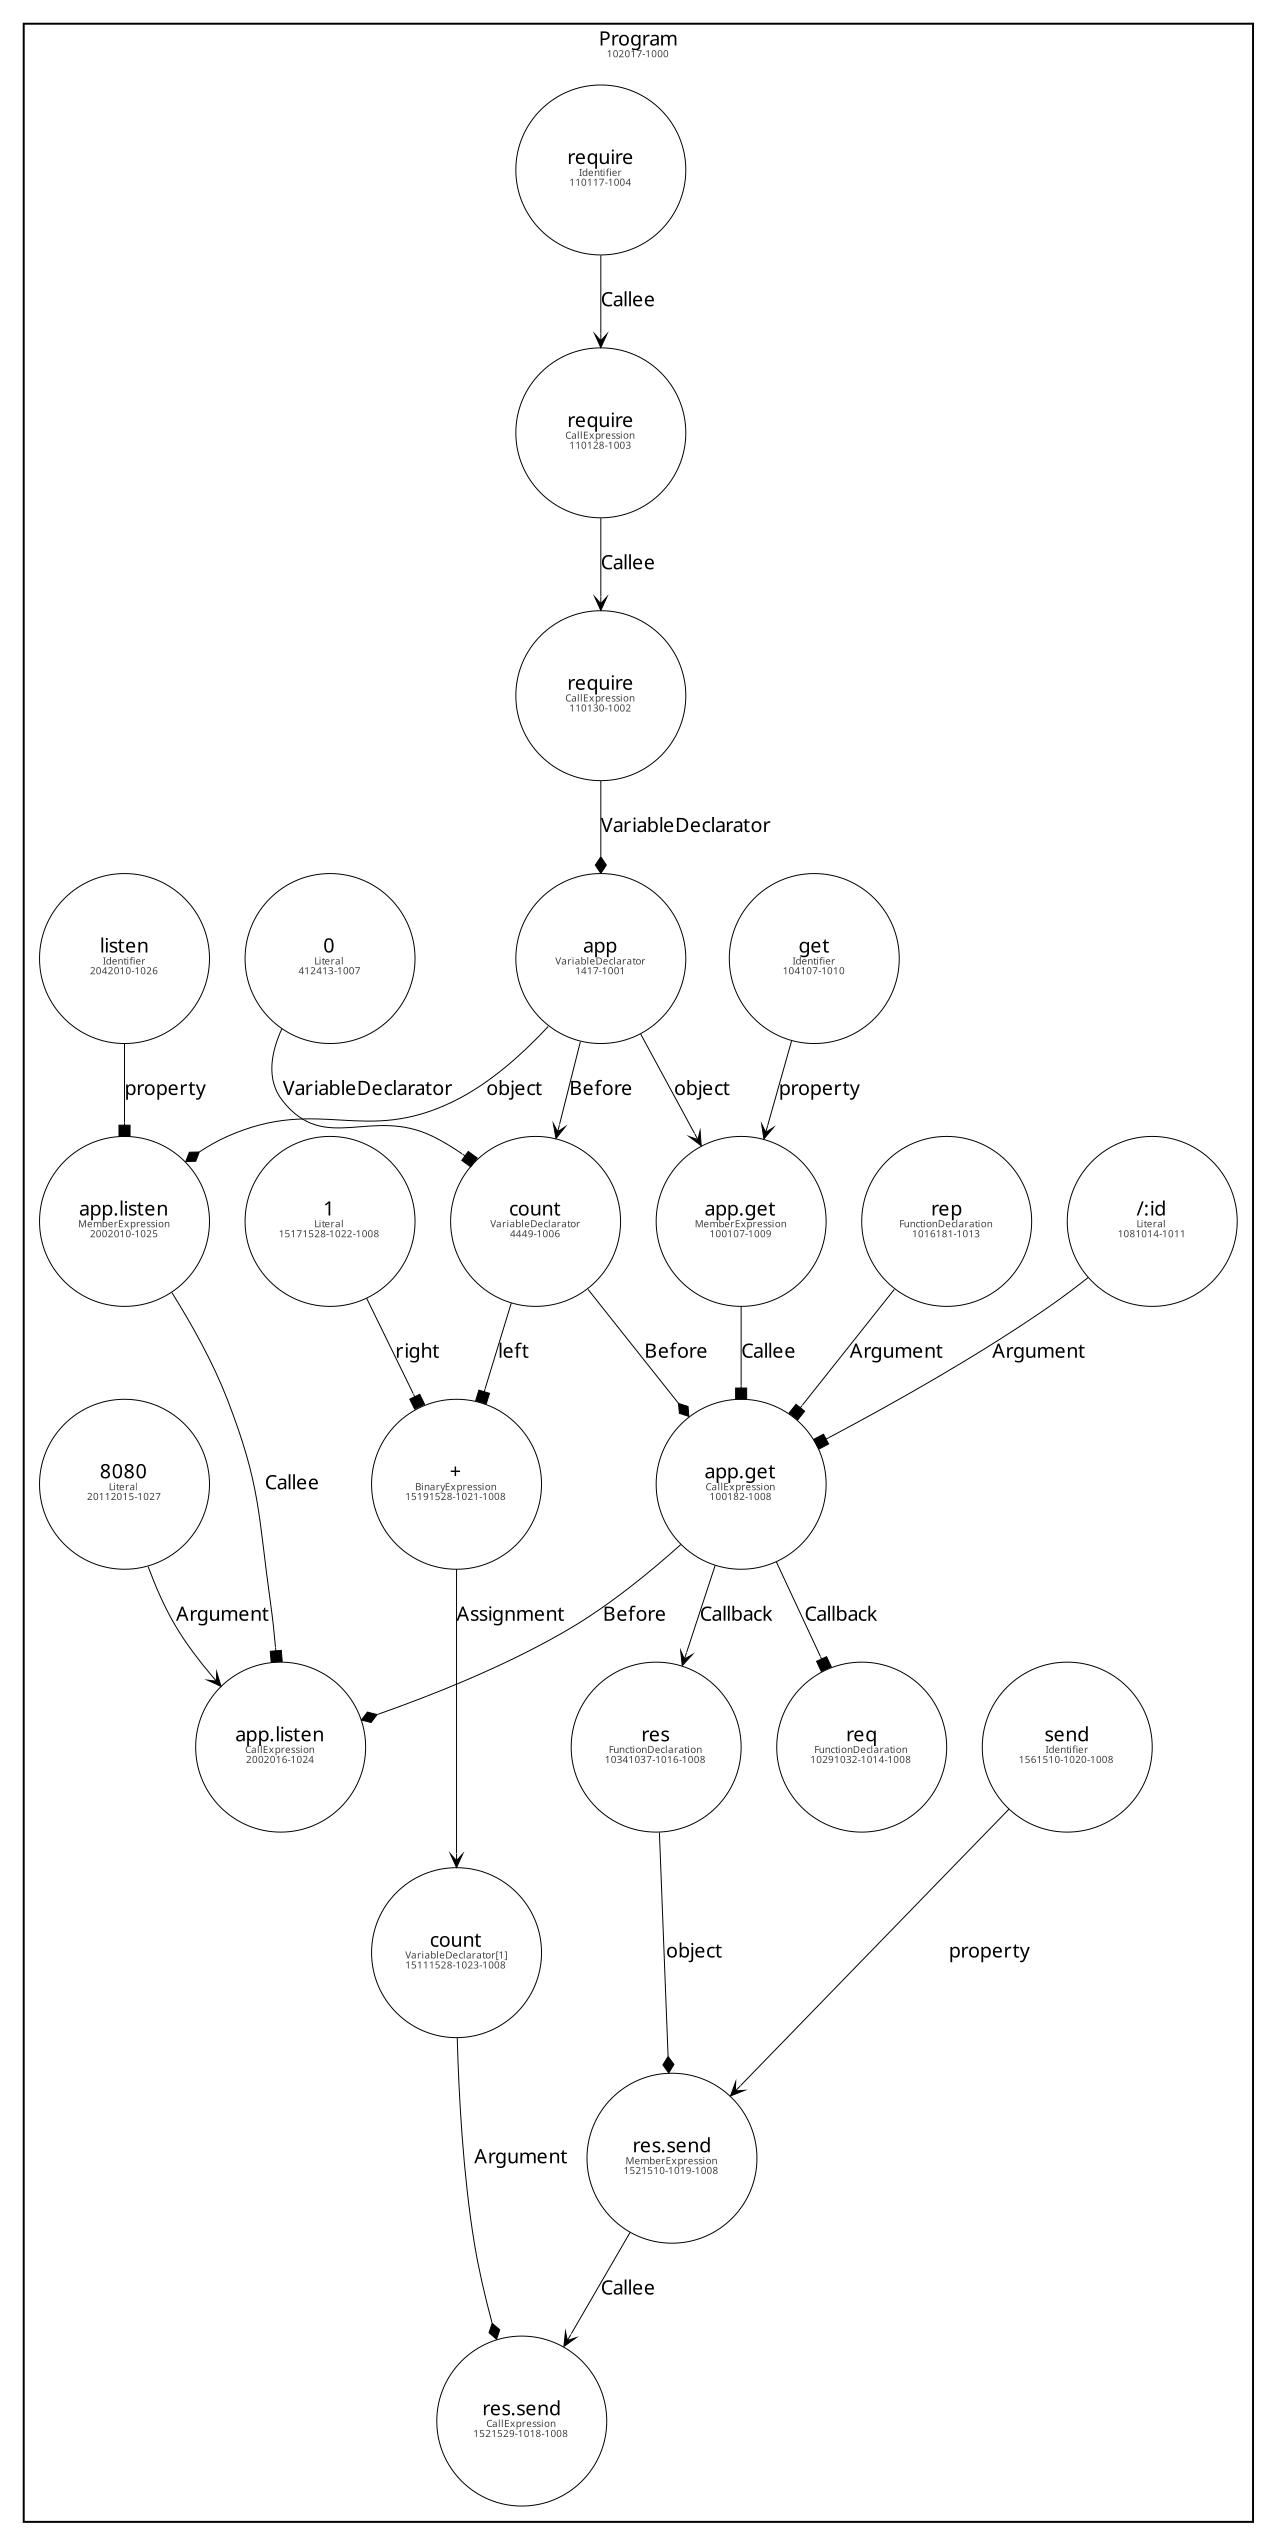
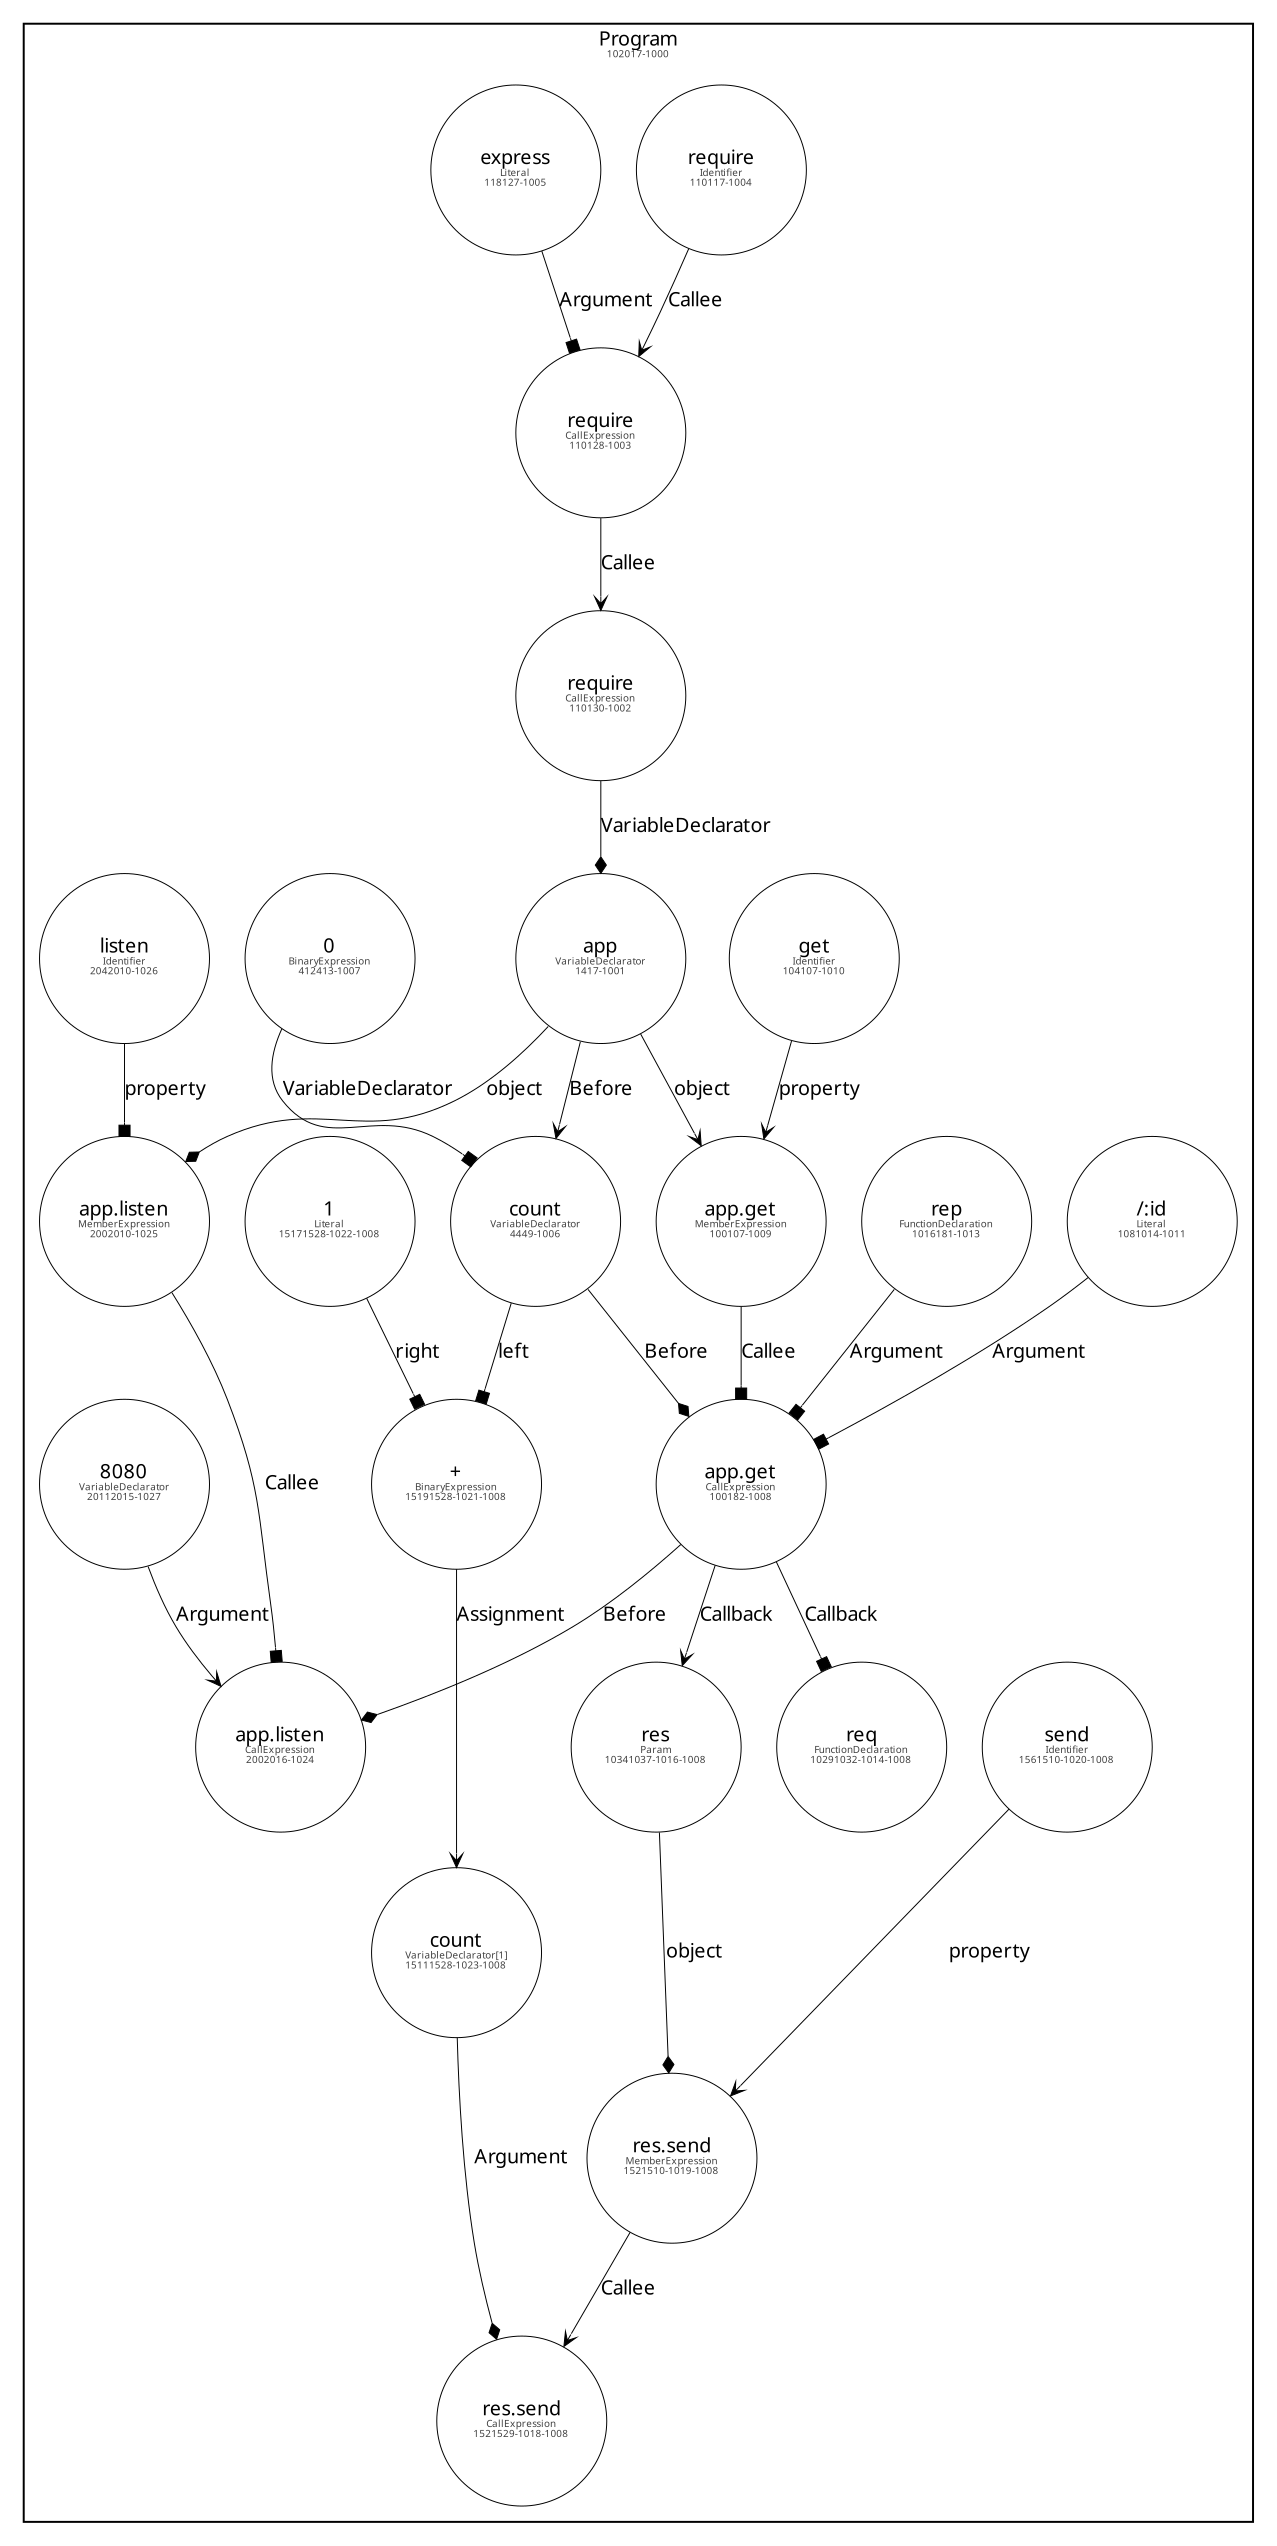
node "express": added
node "0": text "Literal" -> "BinaryExpression"
node "8080": text "Literal" -> "VariableDeclarator"
node "res": text "FunctionDeclaration" -> "Param"
